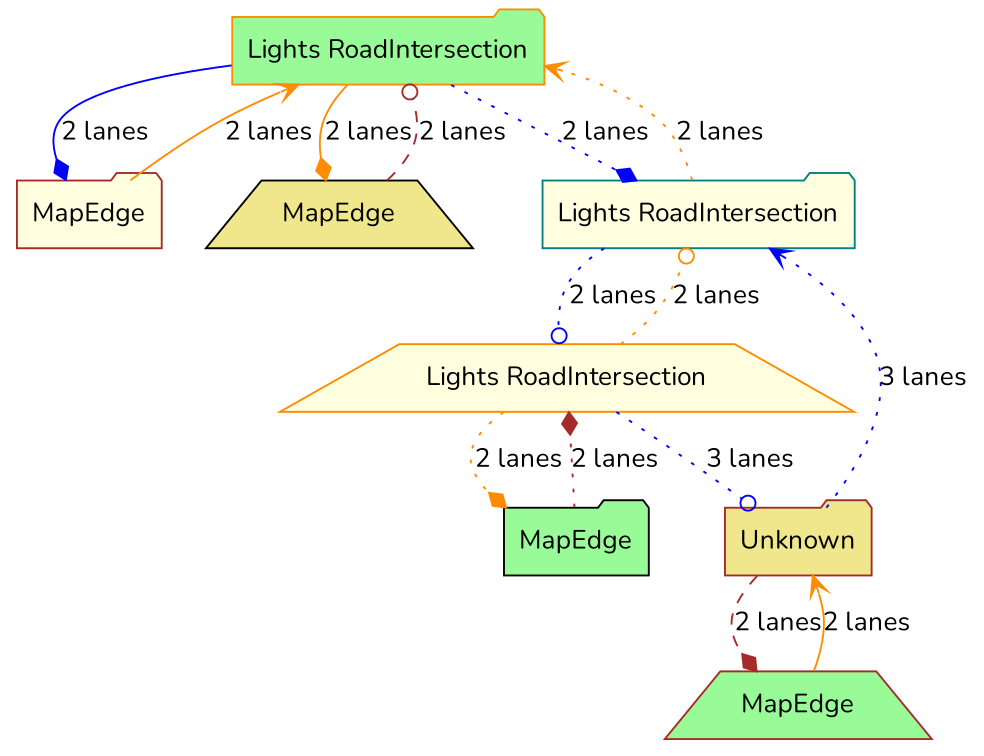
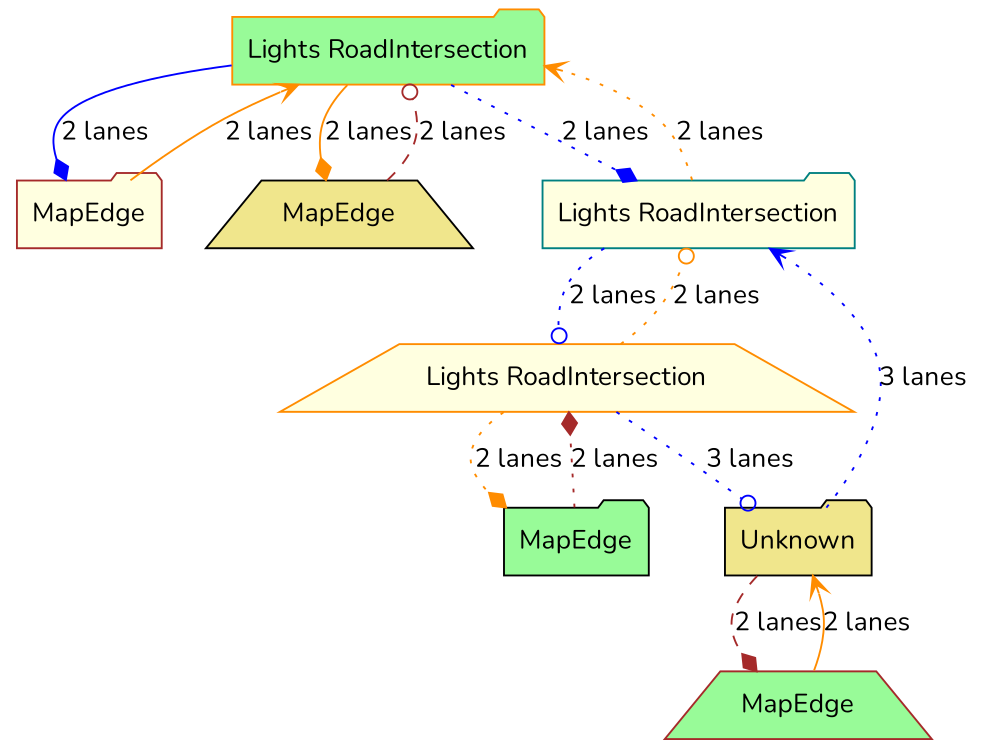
node "Unknown": color brown -> black
